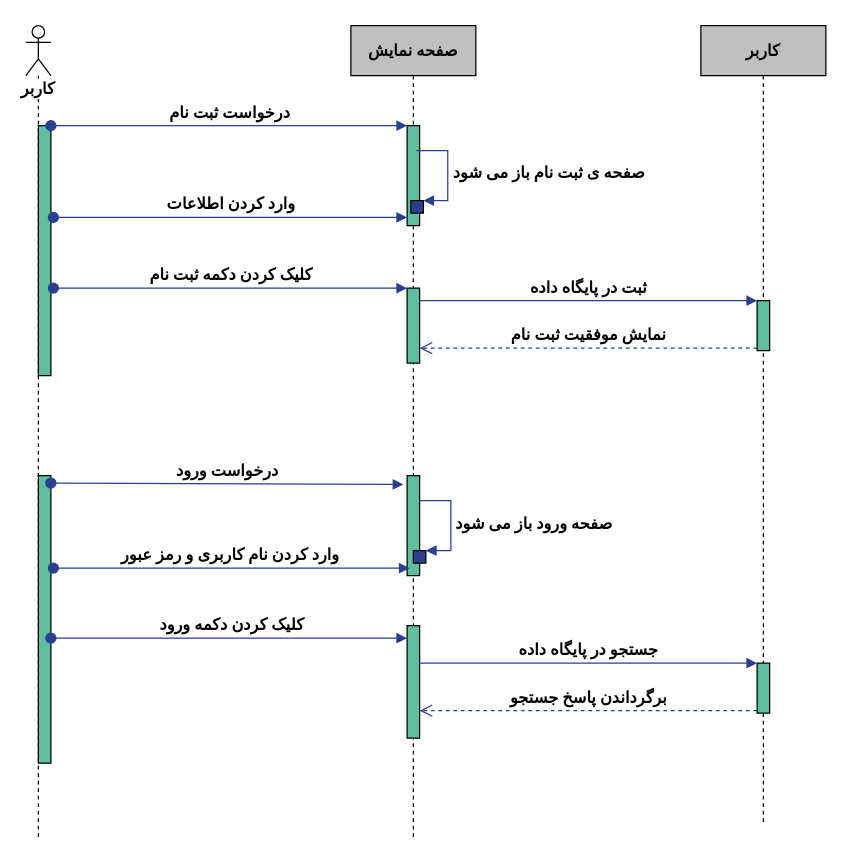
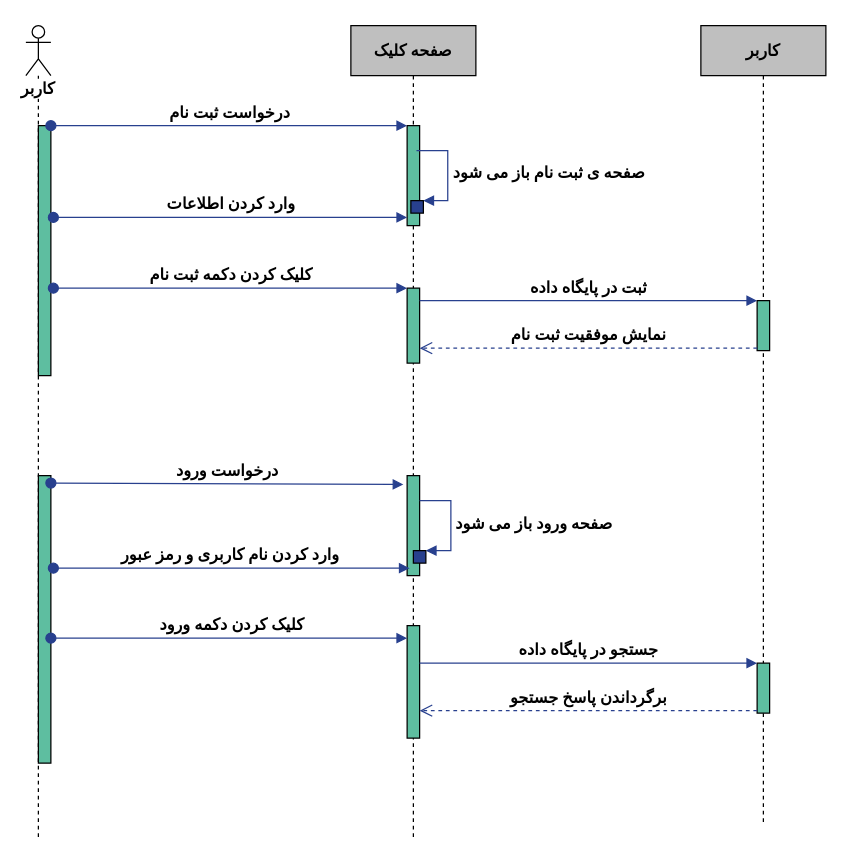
node "صفحه نمایش": label "صفحه نمایش" -> "صفحه کلیک"
